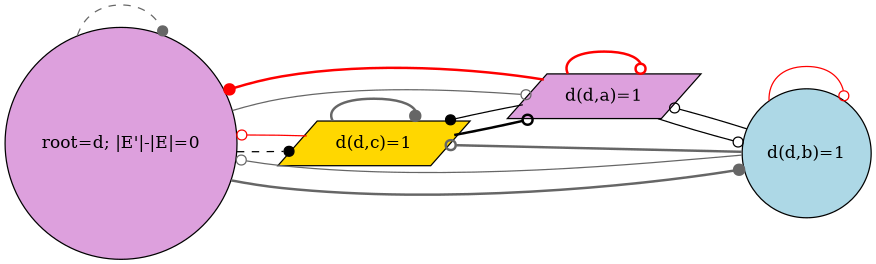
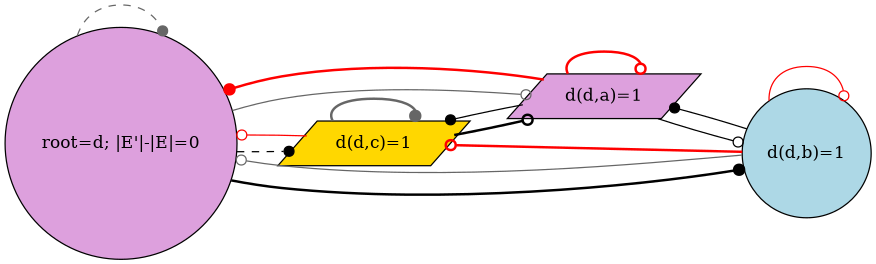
edge "d(d,b)=1" -> "d(d,a)=1": arrowhead odot -> dot
edge "d(d,b)=1" -> "d(d,c)=1": color gray40 -> red
edge "root=d; |E'|-|E|=0" -> "d(d,b)=1": color gray40 -> black
